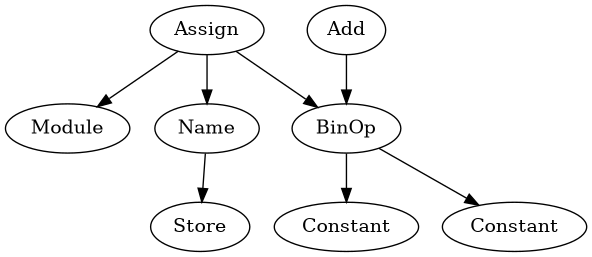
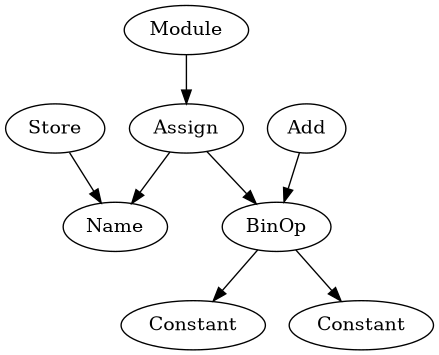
edge "Assign" -> "Module": reversed
edge "Name" -> "Store": reversed
